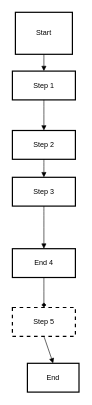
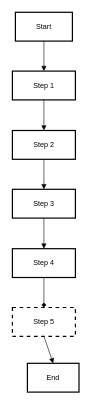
node "Start": size 57x42 -> 57x29
node "Step 3": moved (44, 192) -> (44, 204)
node "End 4": label "End 4" -> "Step 4"
